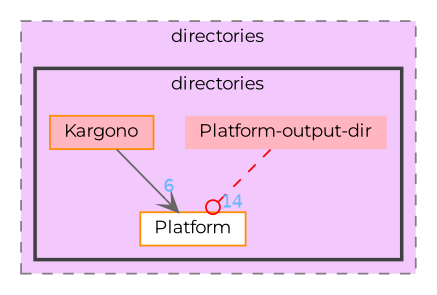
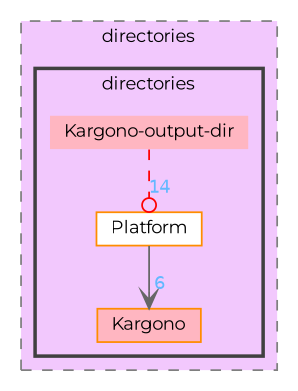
node "Platform-output-dir": label "Platform-output-dir" -> "Kargono-output-dir"
edge "Kargono" -> "Platform": reversed
